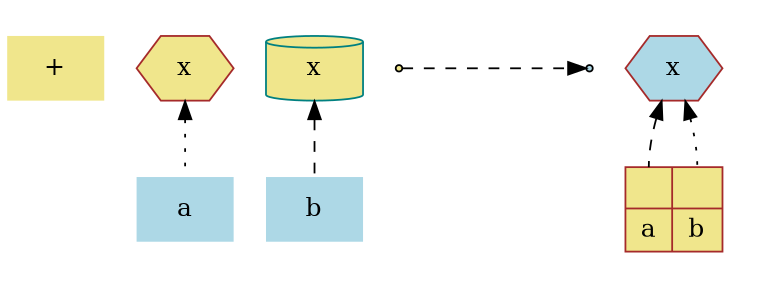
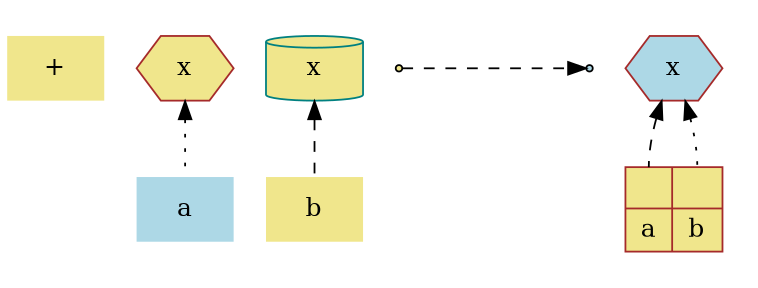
node "b": fillcolor lightblue -> khaki
